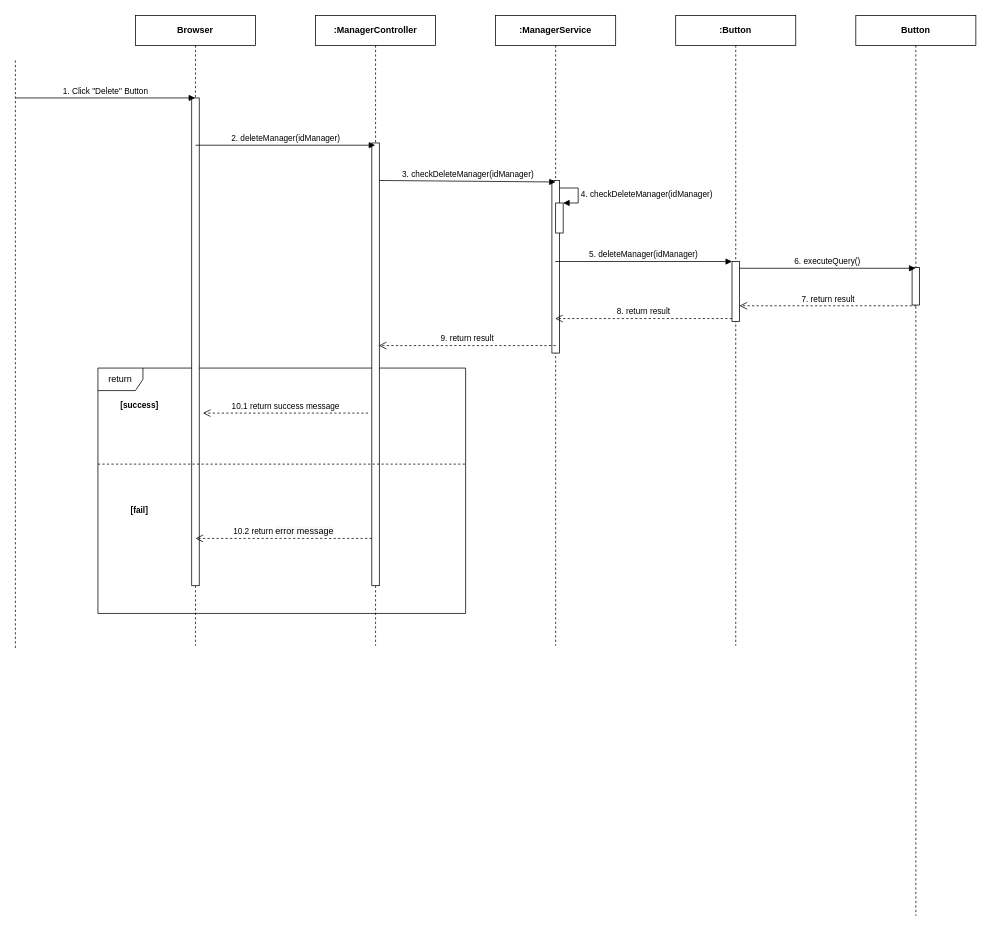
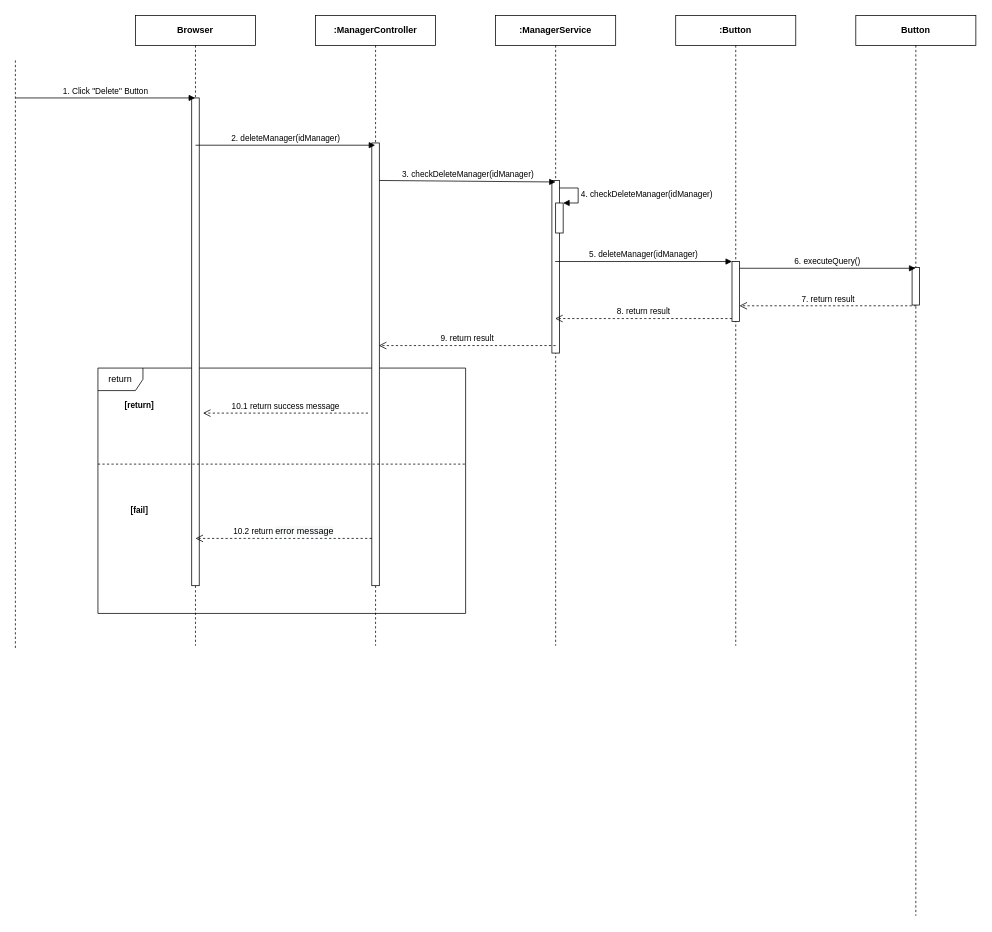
node "[success]": label "[success]" -> "[return]"
